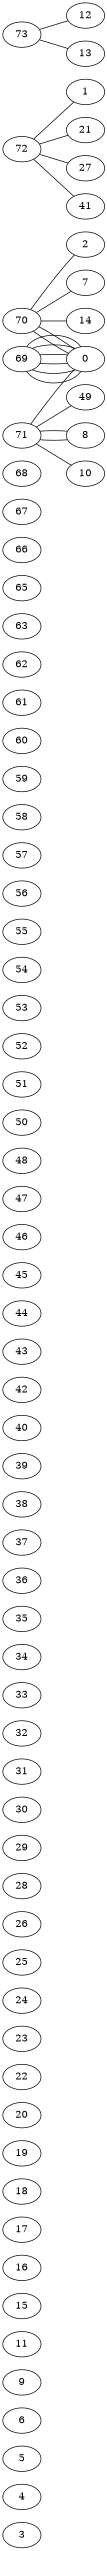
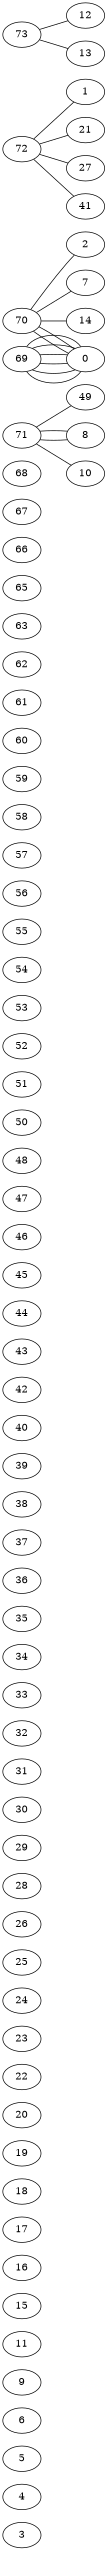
edge "0" -- "71": removed
